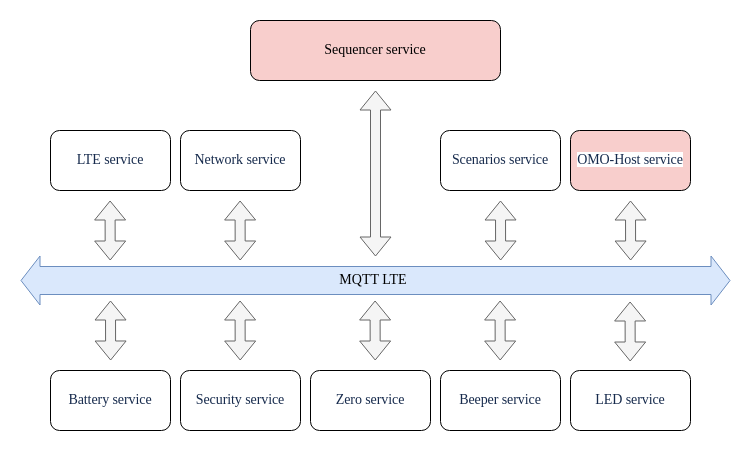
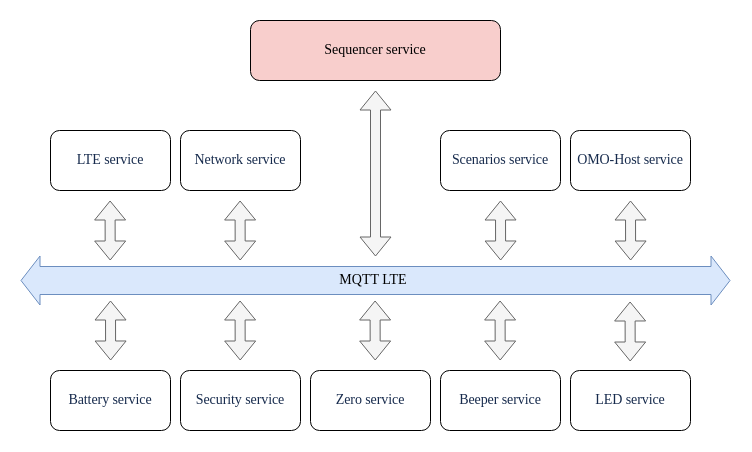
node "OMO-Host service": fillcolor #f8cecc -> #ffffff
